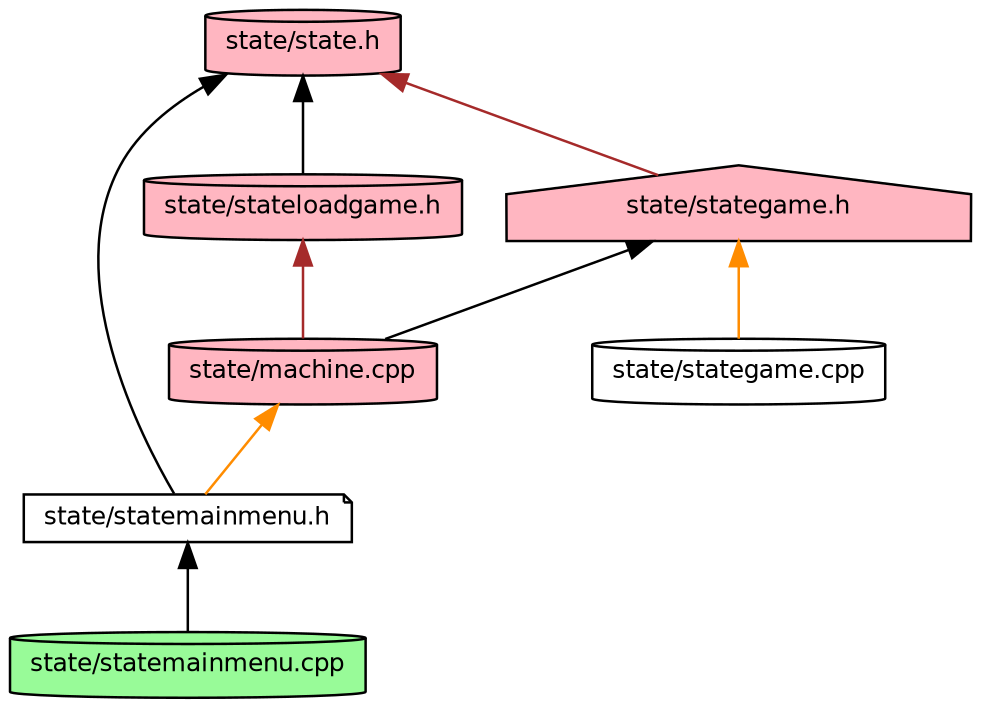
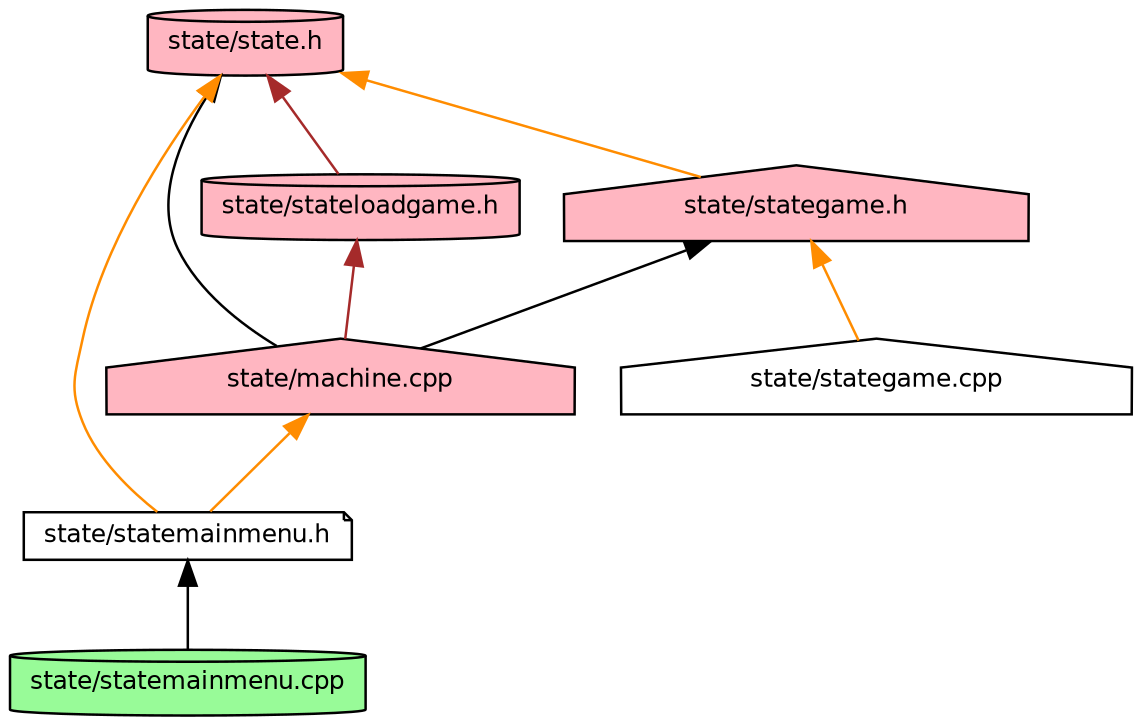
edge "state/stategame.h" -> "state/state.h": color brown -> darkorange
edge "state/stateloadgame.h" -> "state/state.h": color black -> brown
edge "state/machine.cpp" -> "state/state.h": added
edge "state/statemainmenu.h" -> "state/state.h": color black -> darkorange
node "state/machine.cpp": shape cylinder -> house
node "state/stategame.cpp": shape cylinder -> house
